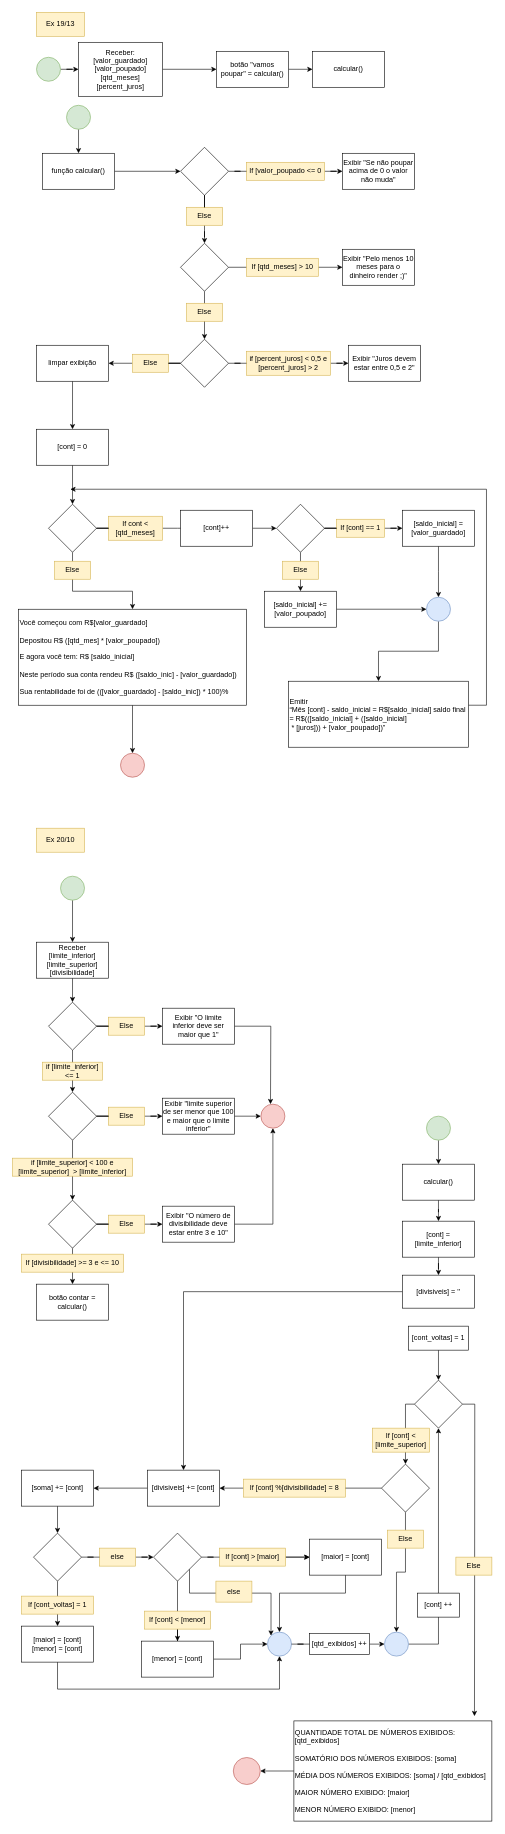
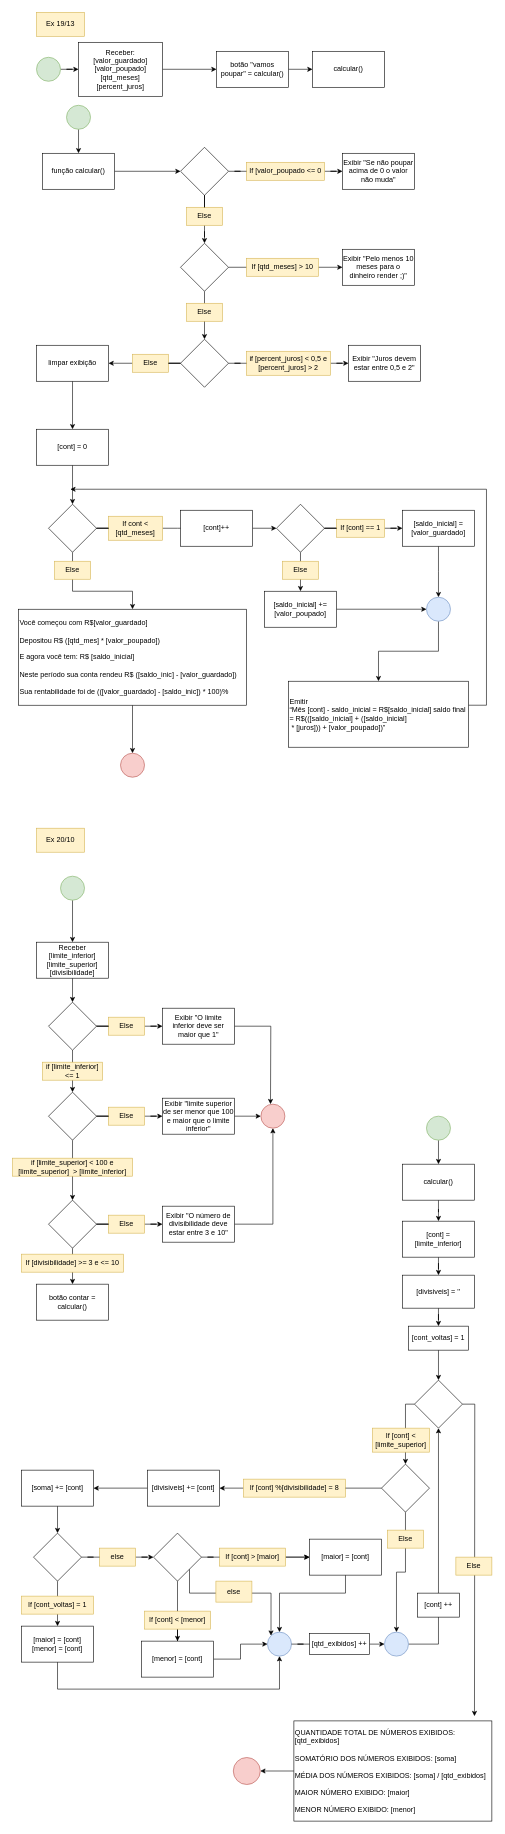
edge "[divisiveis] = ''" -> "[divisiveis] += [cont]": now "[divisiveis] = ''" -> "[cont_voltas] = 1"
